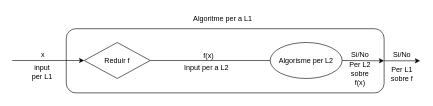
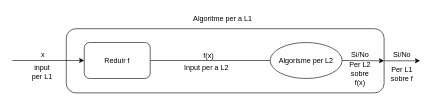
node "Reduir f": shape diamond -> rounded rectangle
